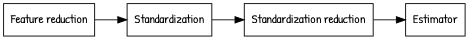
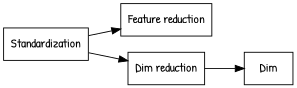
edge "Feature reduction" -> "Standardization": reversed
node "Standardization reduction": label "Standardization reduction" -> "Dim reduction"
node "Estimator": label "Estimator" -> "Dim"
